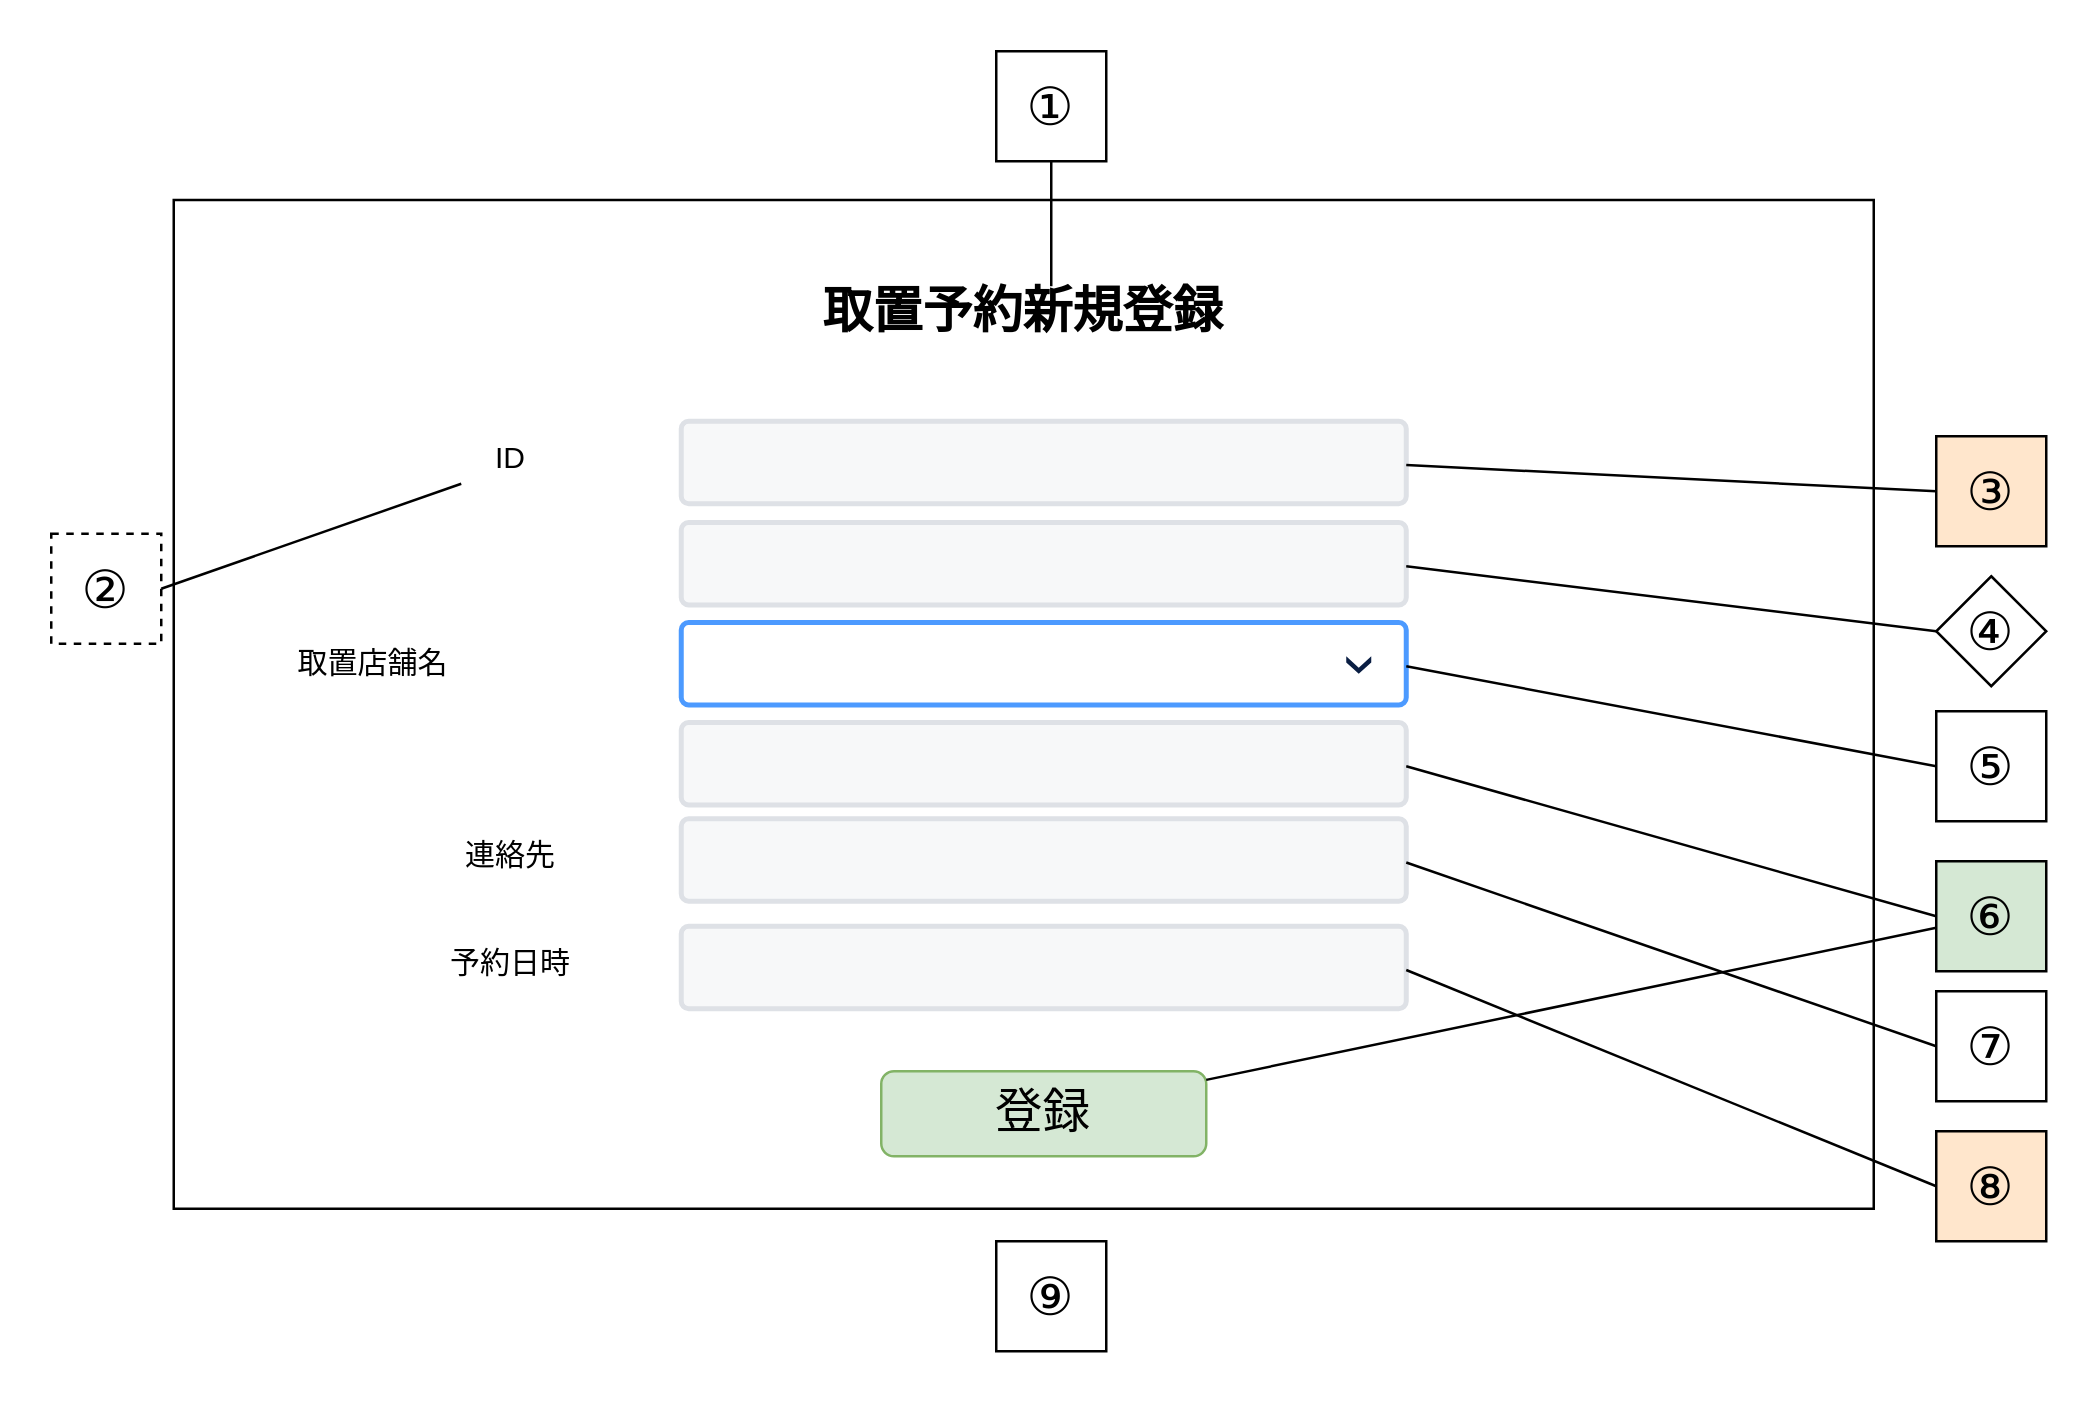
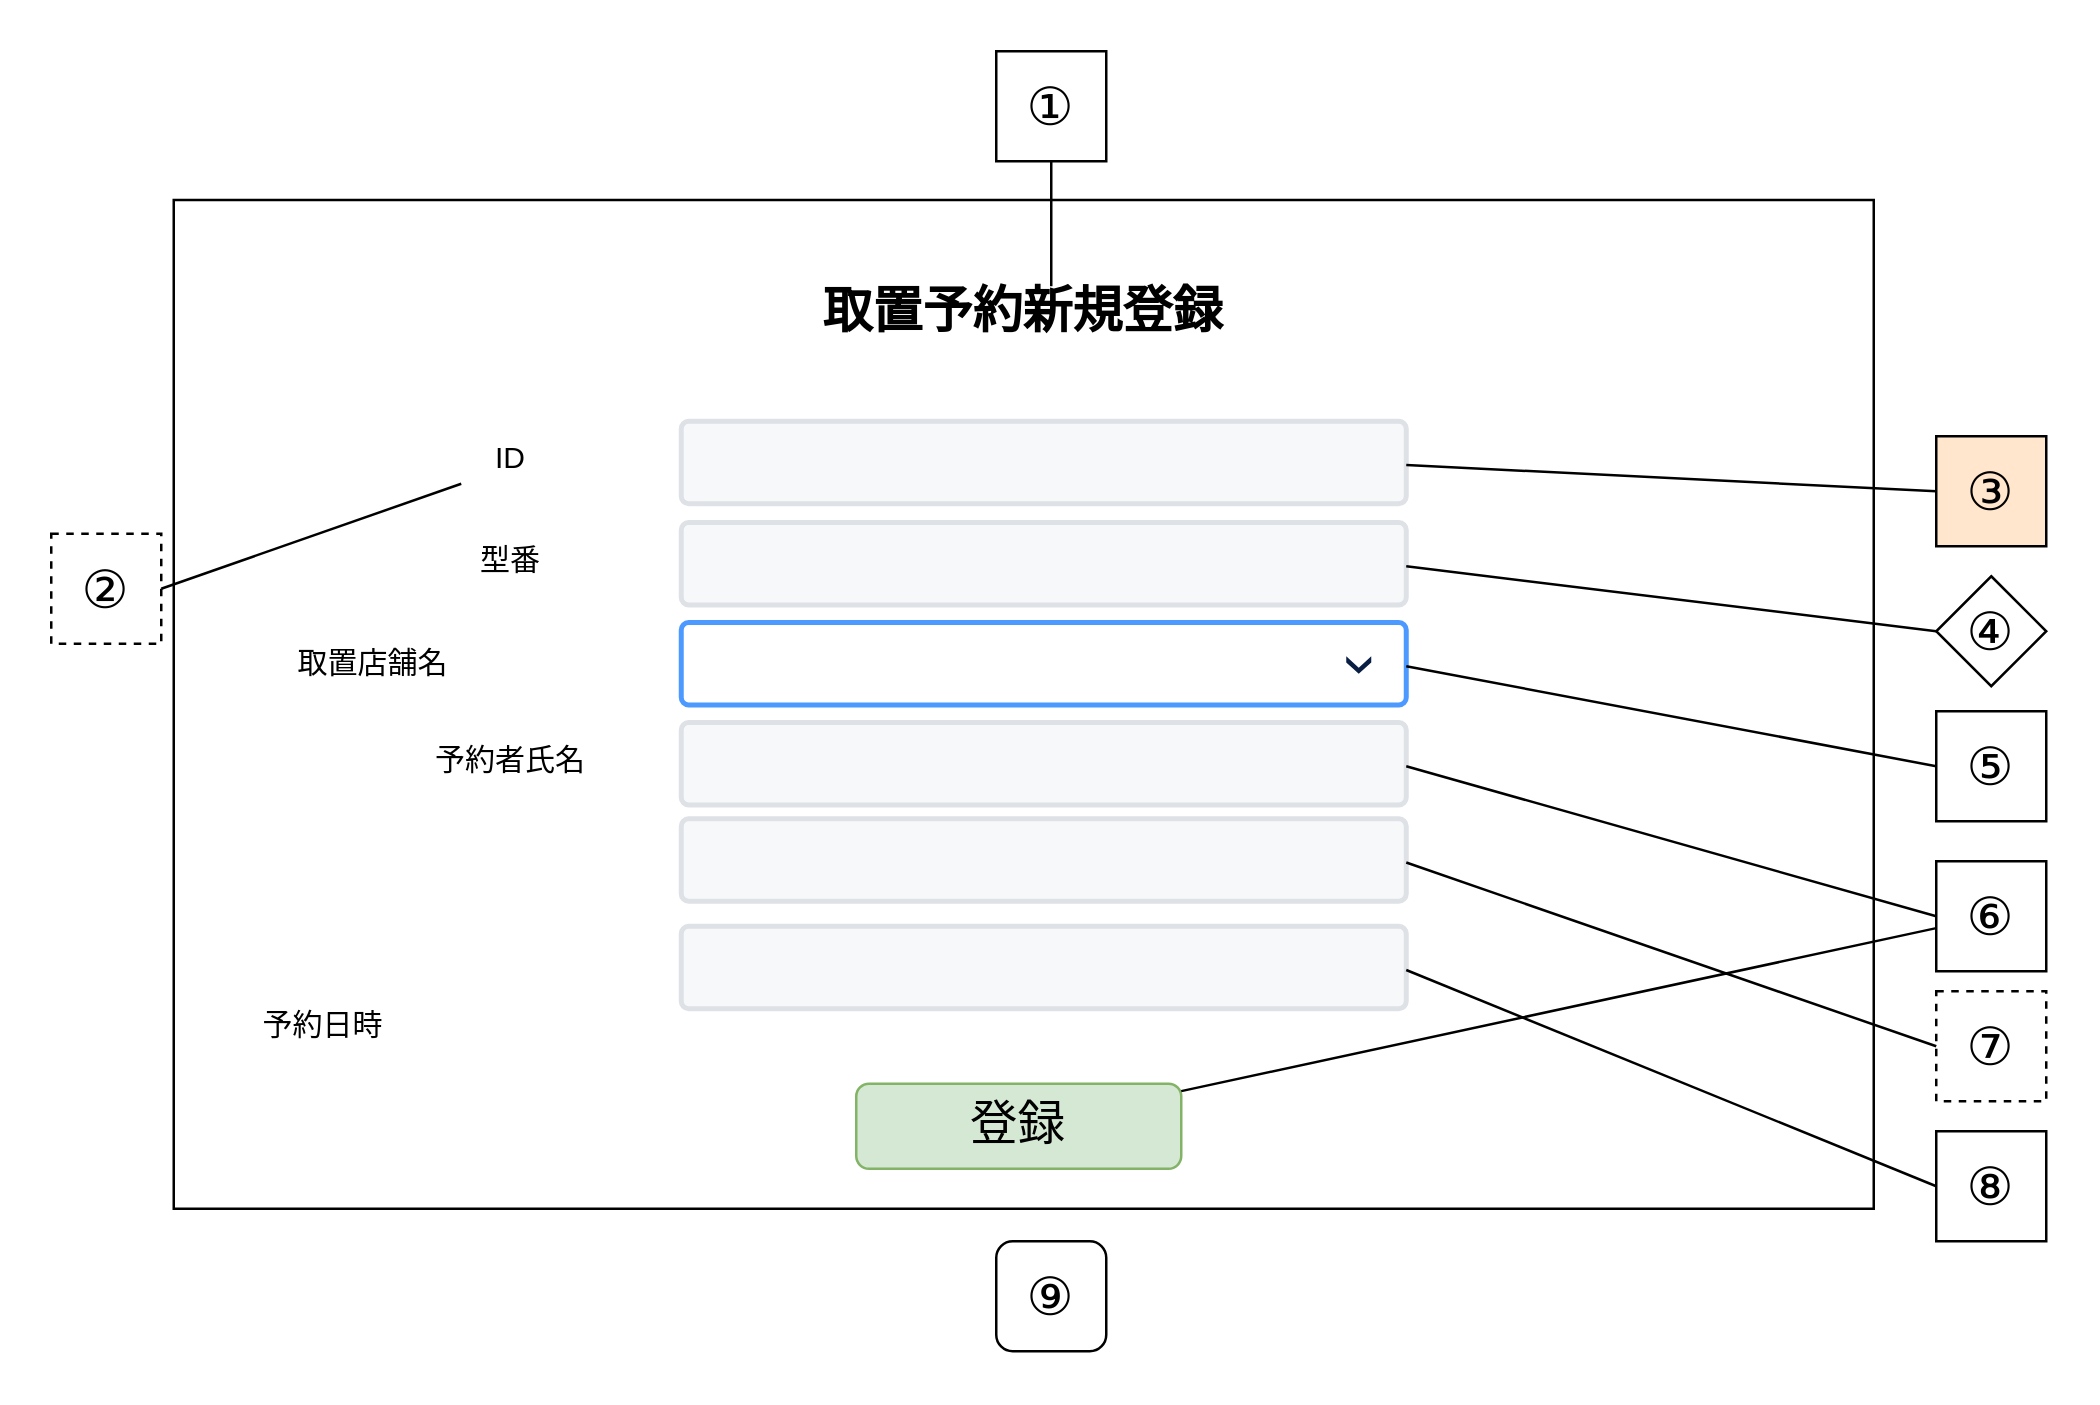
node "型番": added
node "予約者氏名": added
node "連絡先": removed
node "⑥": fillcolor #d5e8d4 -> #ffffff
node "予約日時": moved (511, 964) -> (324, 1026)
node "⑦": style solid -> dashed
node "登録": moved (1044, 1114) -> (1019, 1126)
node "⑧": fillcolor #ffe6cc -> #ffffff
node "⑨": shape rectangle -> rounded rectangle
